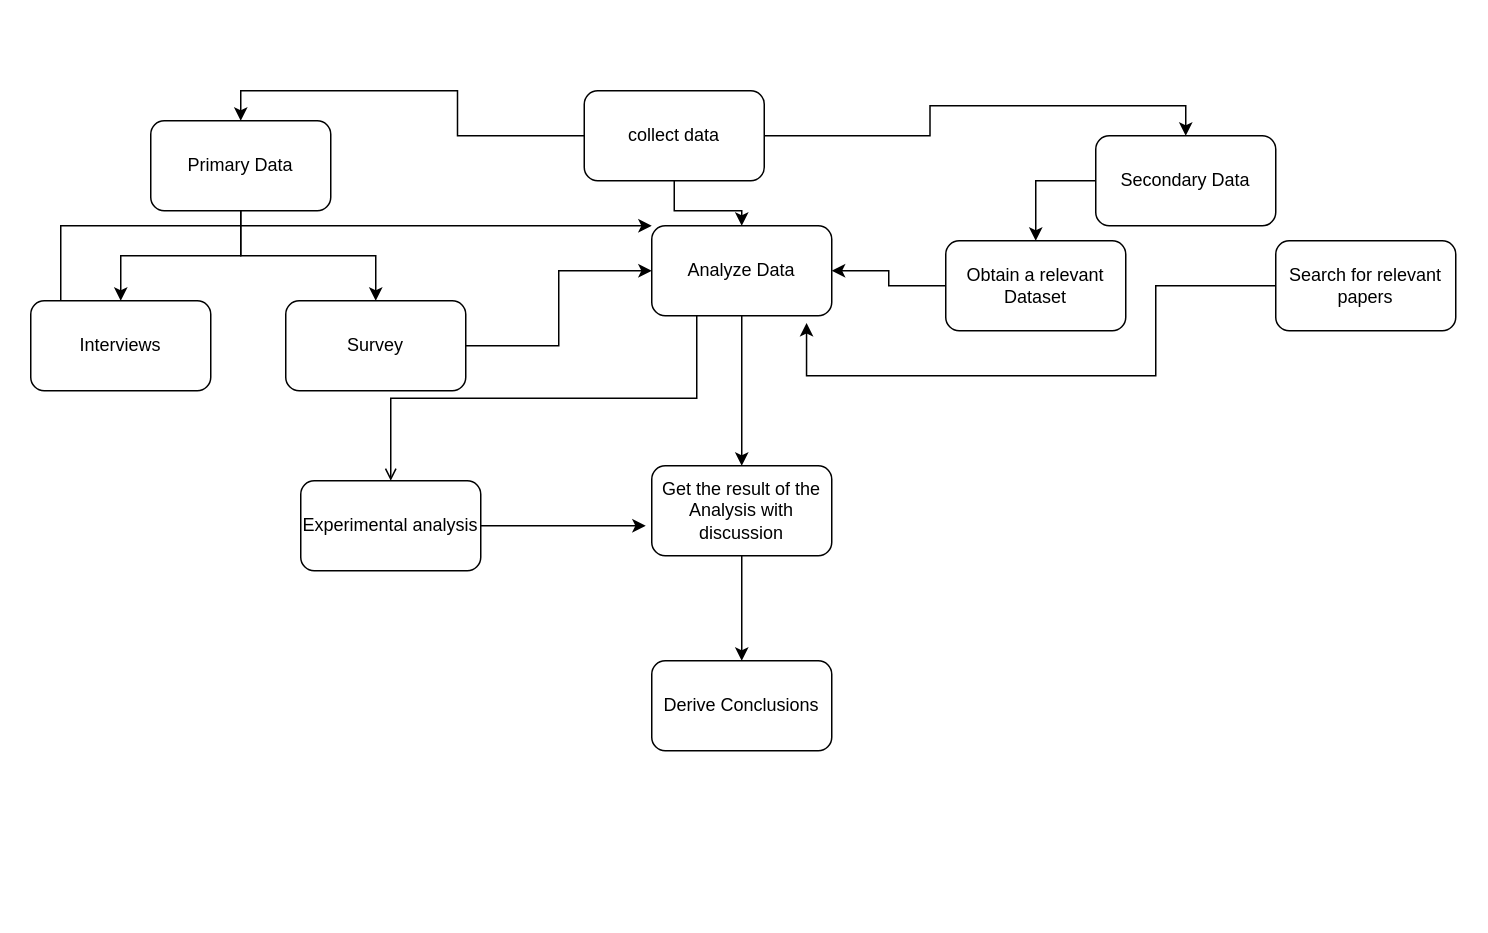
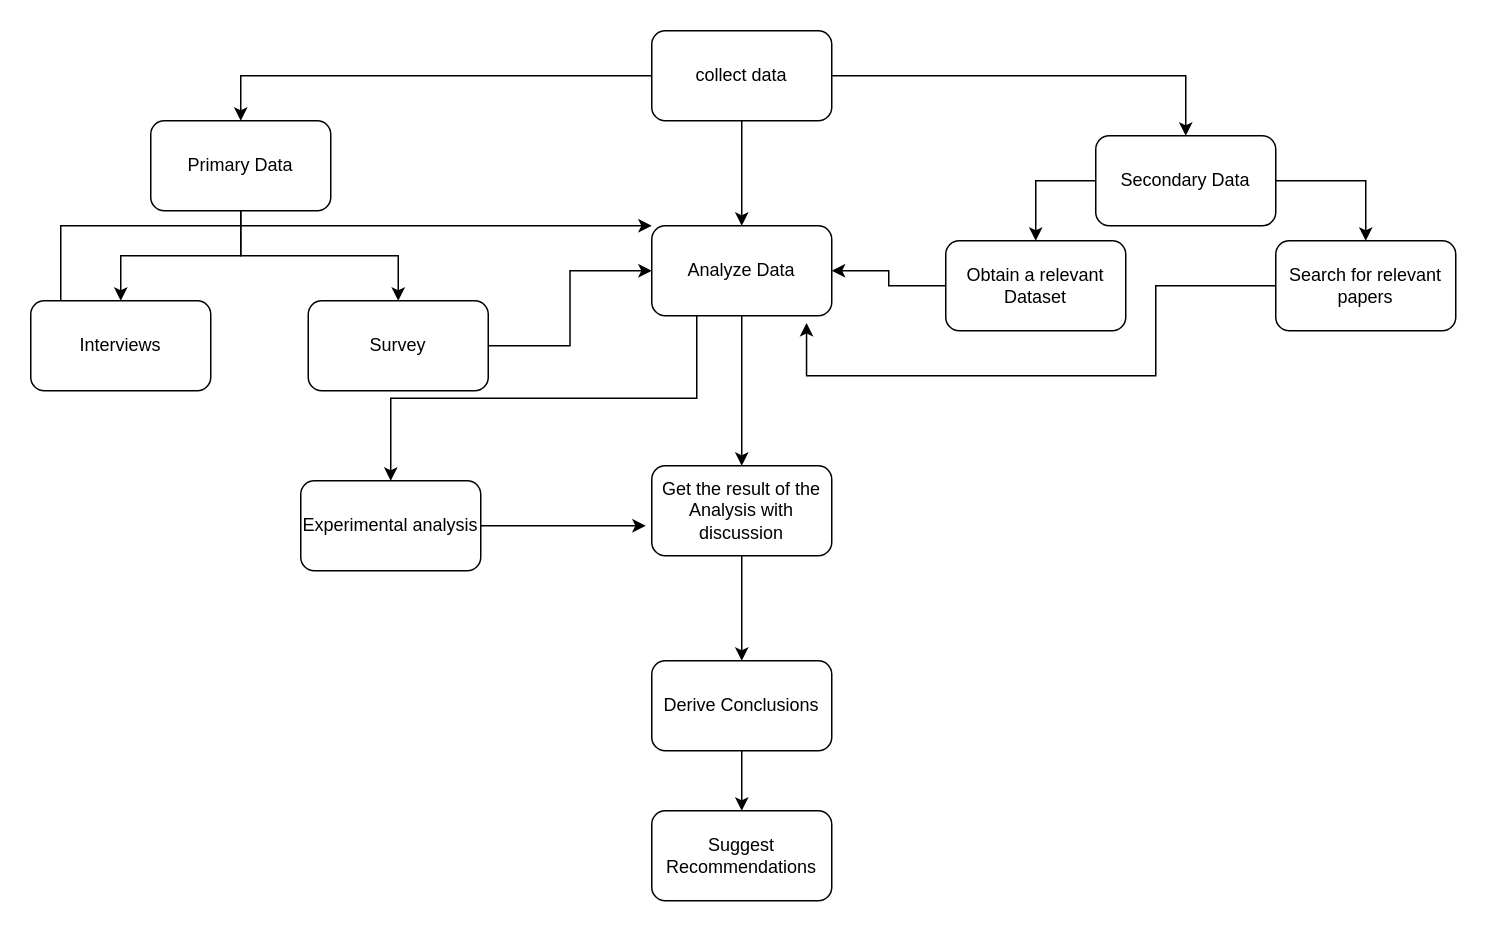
node "collect data": moved (674, 136) -> (742, 76)
edge "Secondary Data" -> "Search for relevant papers": added
node "Survey": moved (376, 346) -> (398, 346)
edge "Analyze Data" -> "Experimental analysis": arrowhead open -> classic
edge "Derive Conclusions" -> "Suggest Recommendations": added
node "Suggest Recommendations": added
